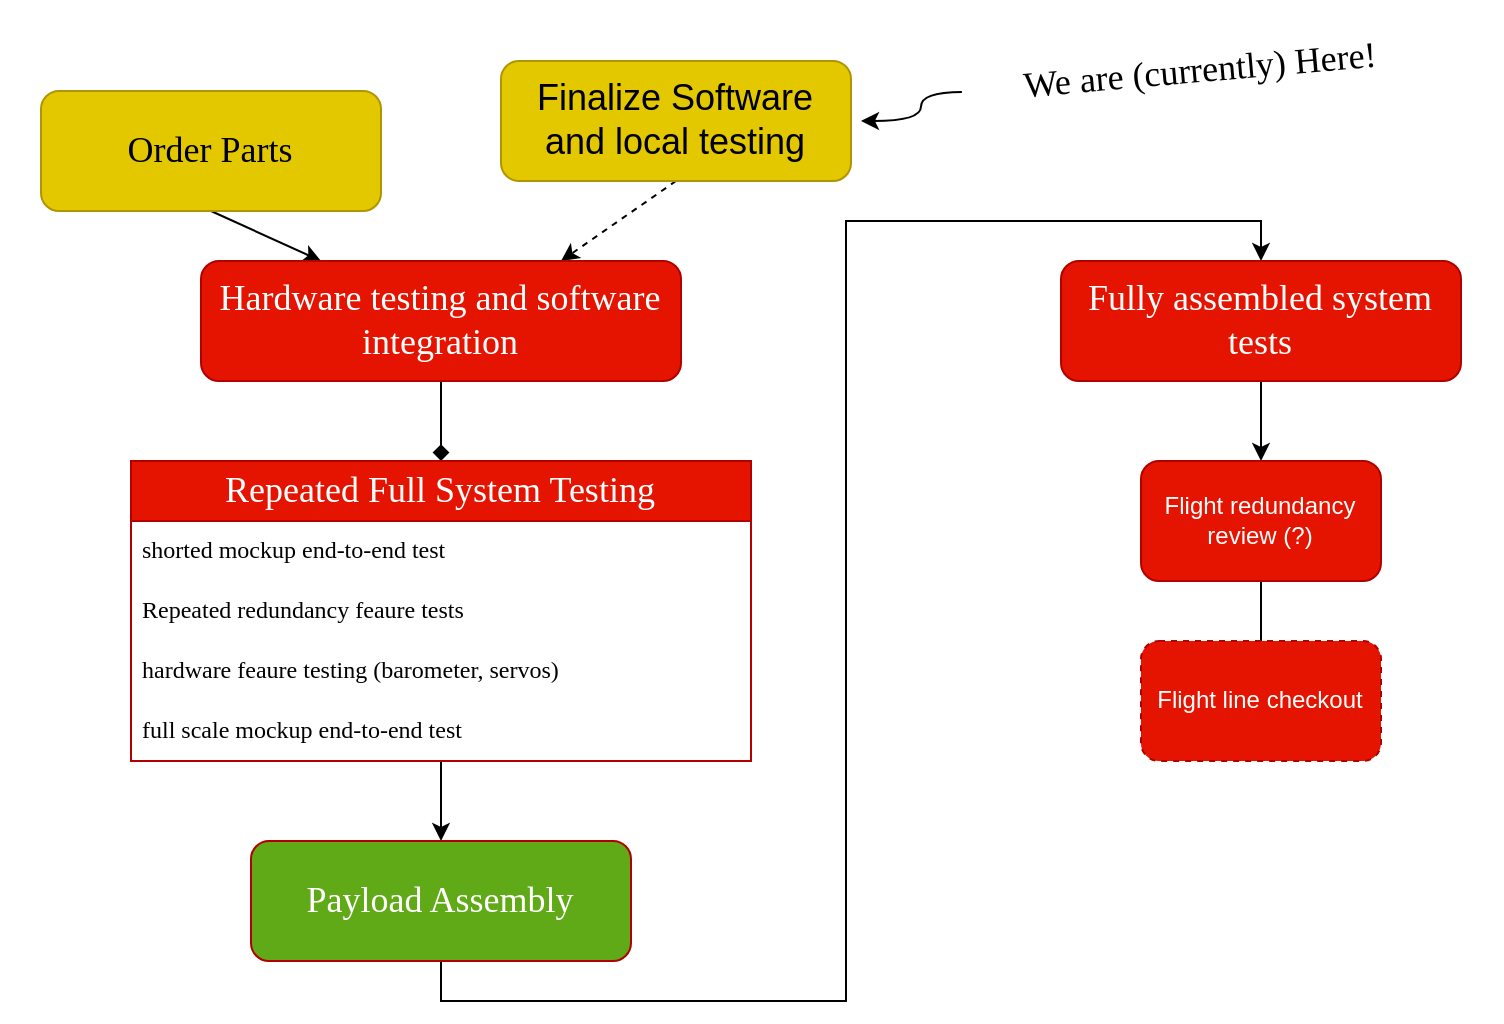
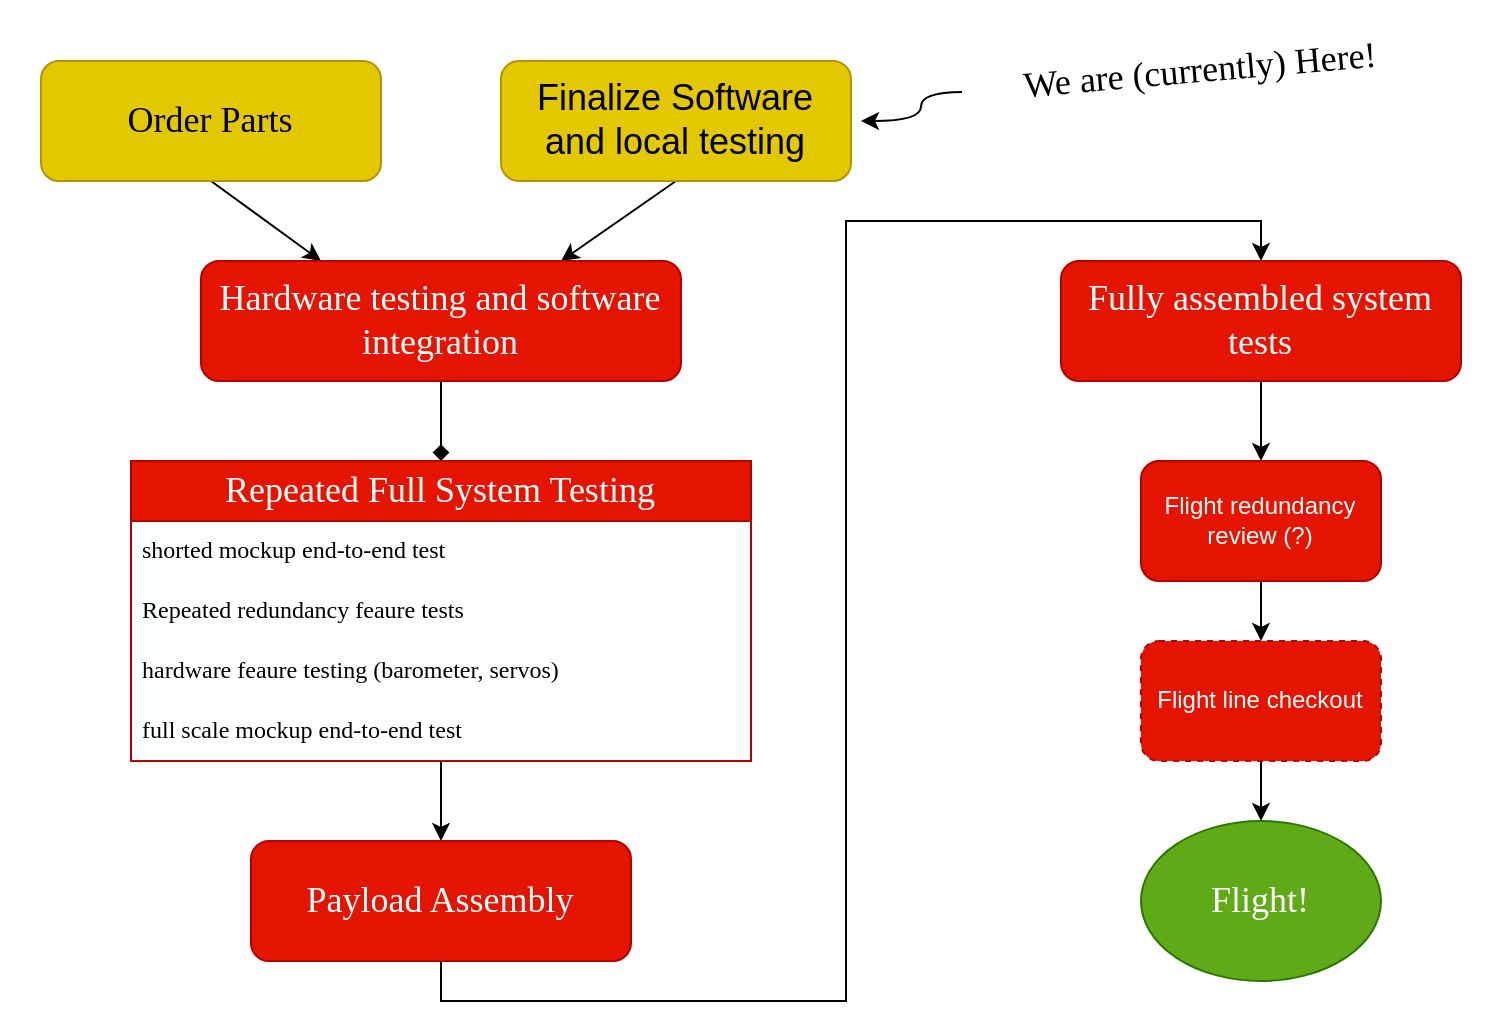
node "Order Parts": moved (211, 151) -> (211, 121)
edge "Finalize Software and local testing" -> "Hardware testing and software integration": style dashed -> solid
edge "Flight redundancy review (?)" -- "Flight line checkout": arrowhead none -> classic
edge "Flight line checkout" -> "Flight!": added
node "Payload Assembly": fillcolor #60a917 -> #e51400
node "Flight!": added
